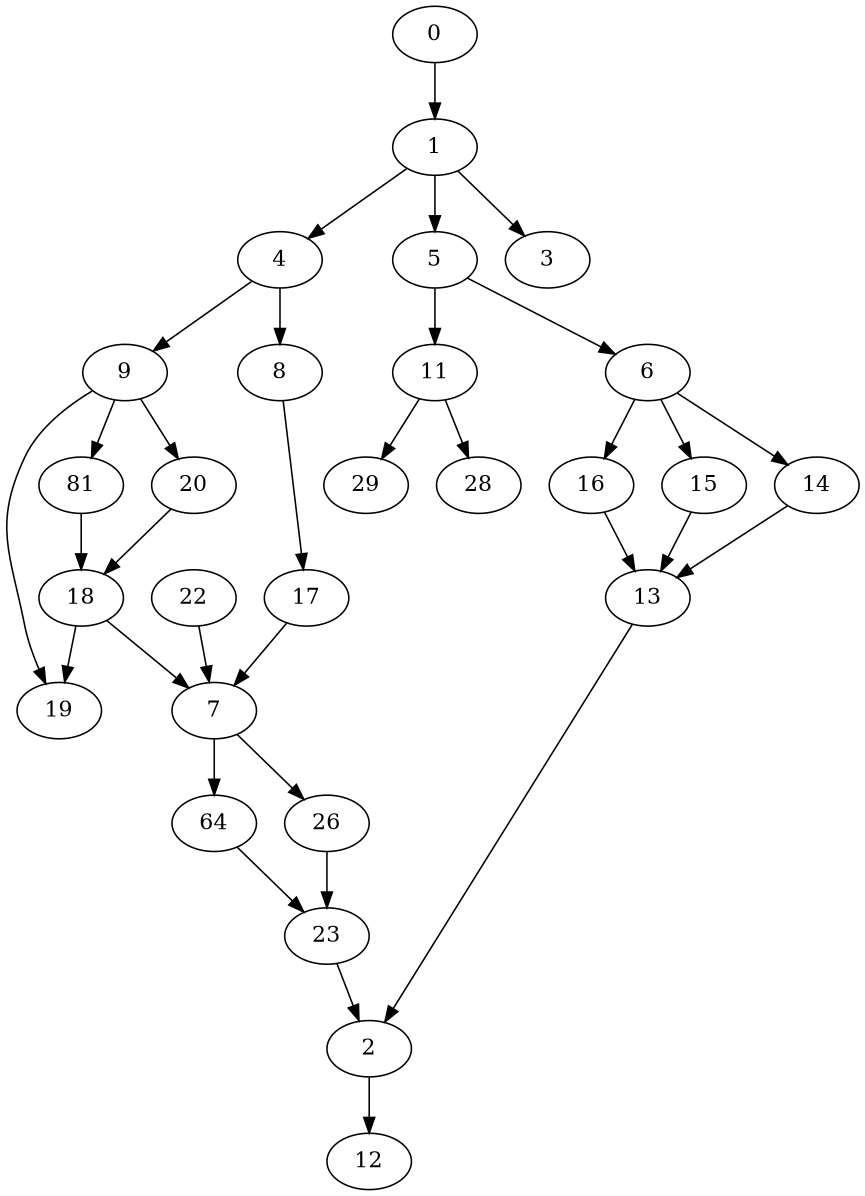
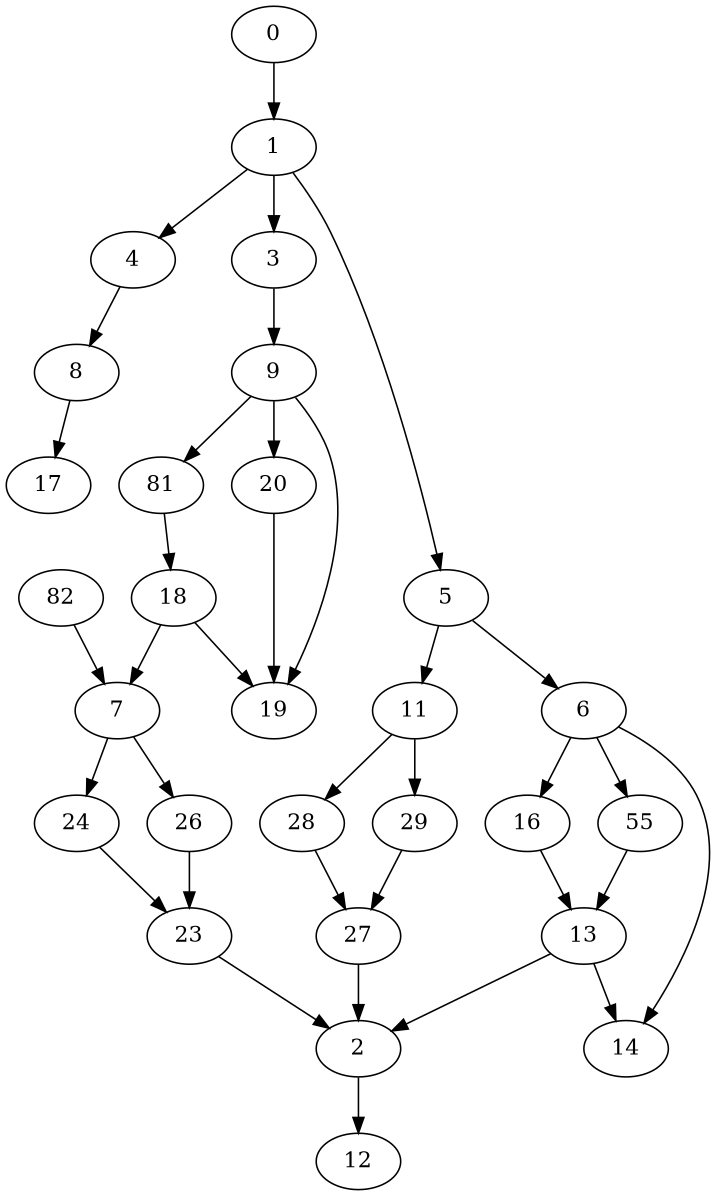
edge "4" -> "9": now "3" -> "9"
node "15": label "15" -> "55"
edge "20" -> "18": now "20" -> "19"
edge "14" -> "13": reversed
node "22": label "22" -> "82"
edge "17" -> "7": removed
node "64": label "64" -> "24"
node "27": added
